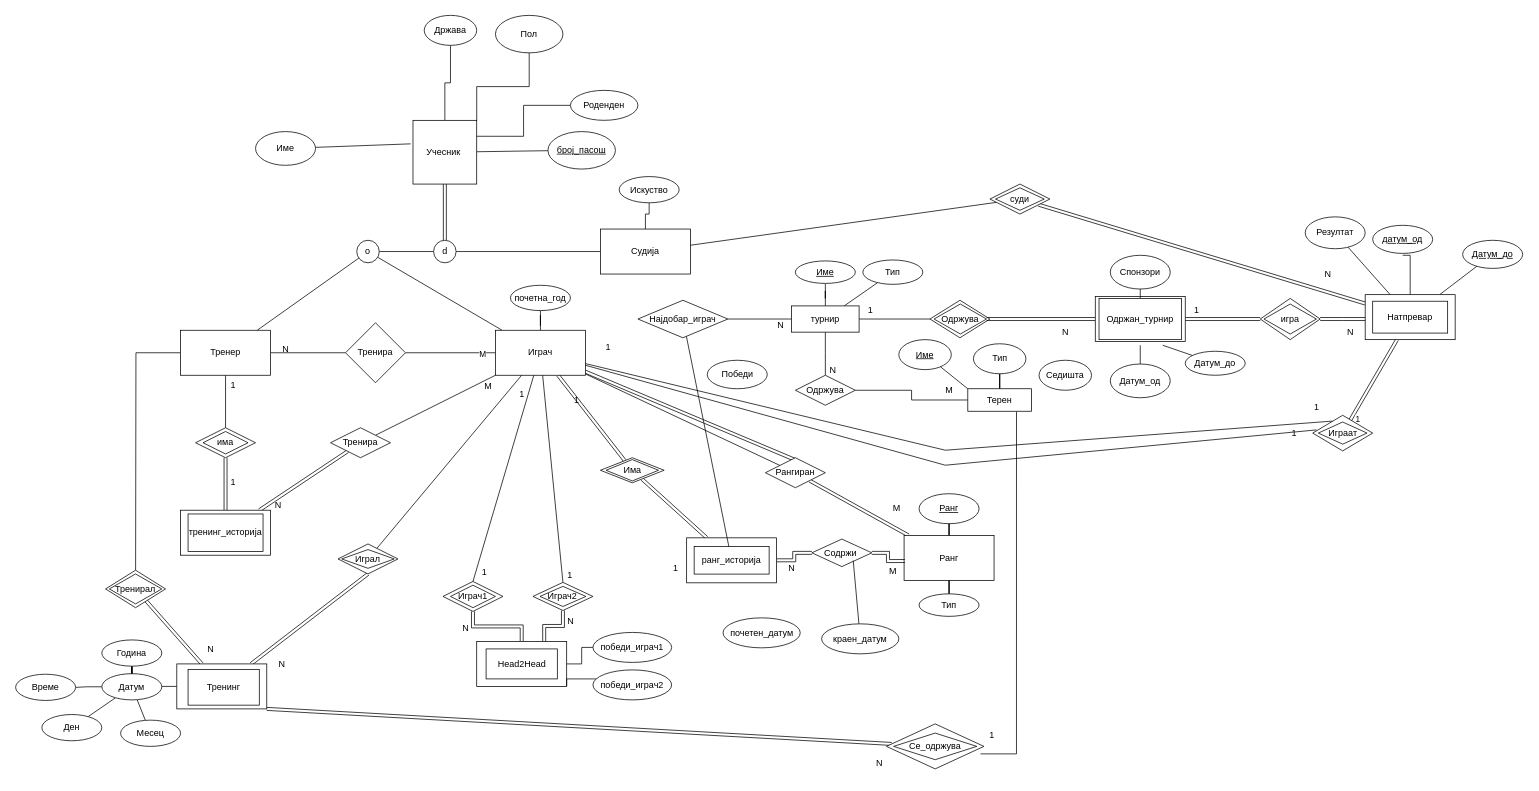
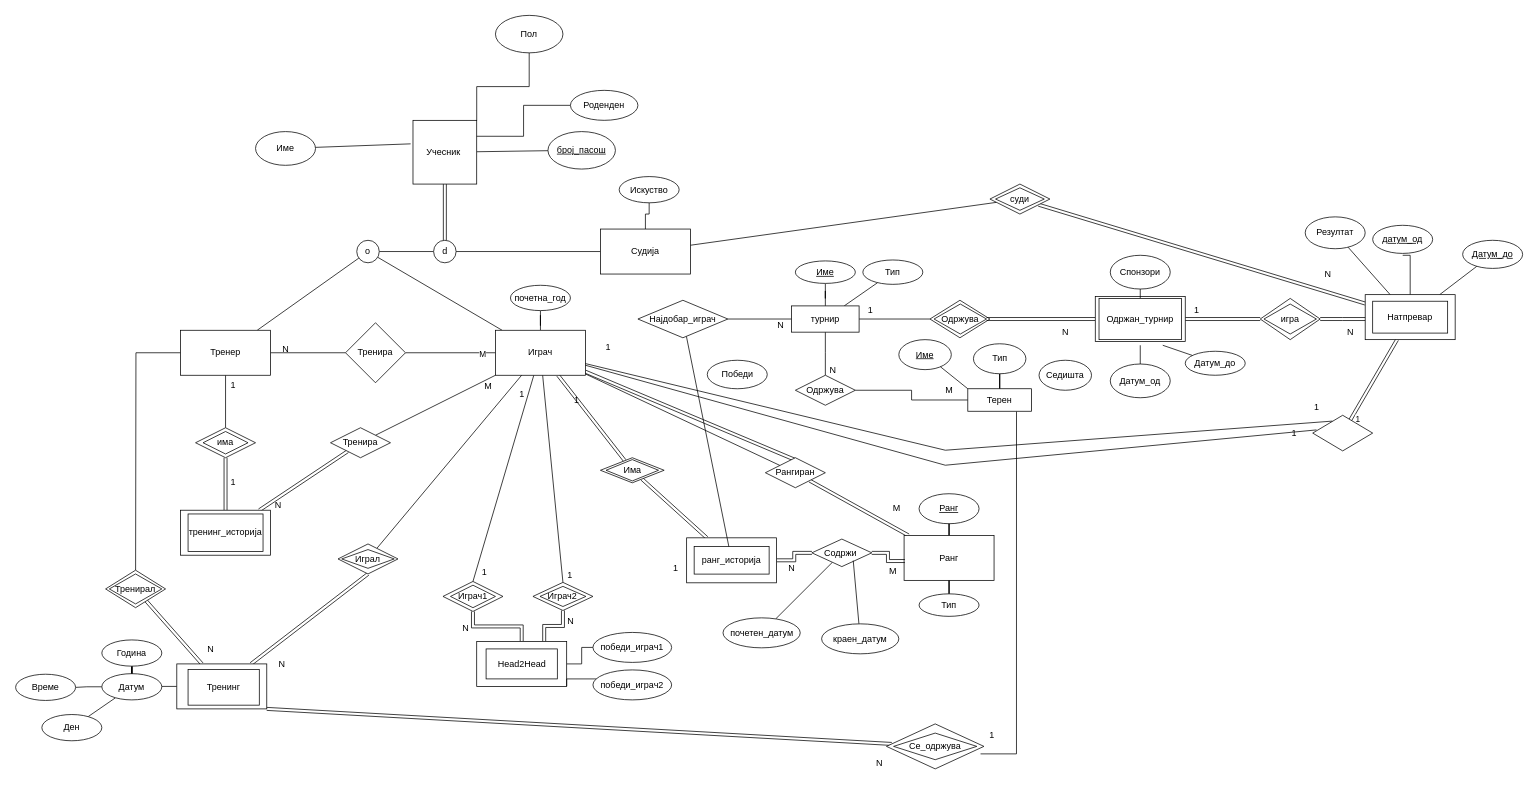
node "Држава": removed
edge "Држава" -- "Учесник": removed
node "Играат": removed
edge "Содржи" -- "почетен_датум": added
edge "Датум" -- "Месец": removed
node "Месец": removed
